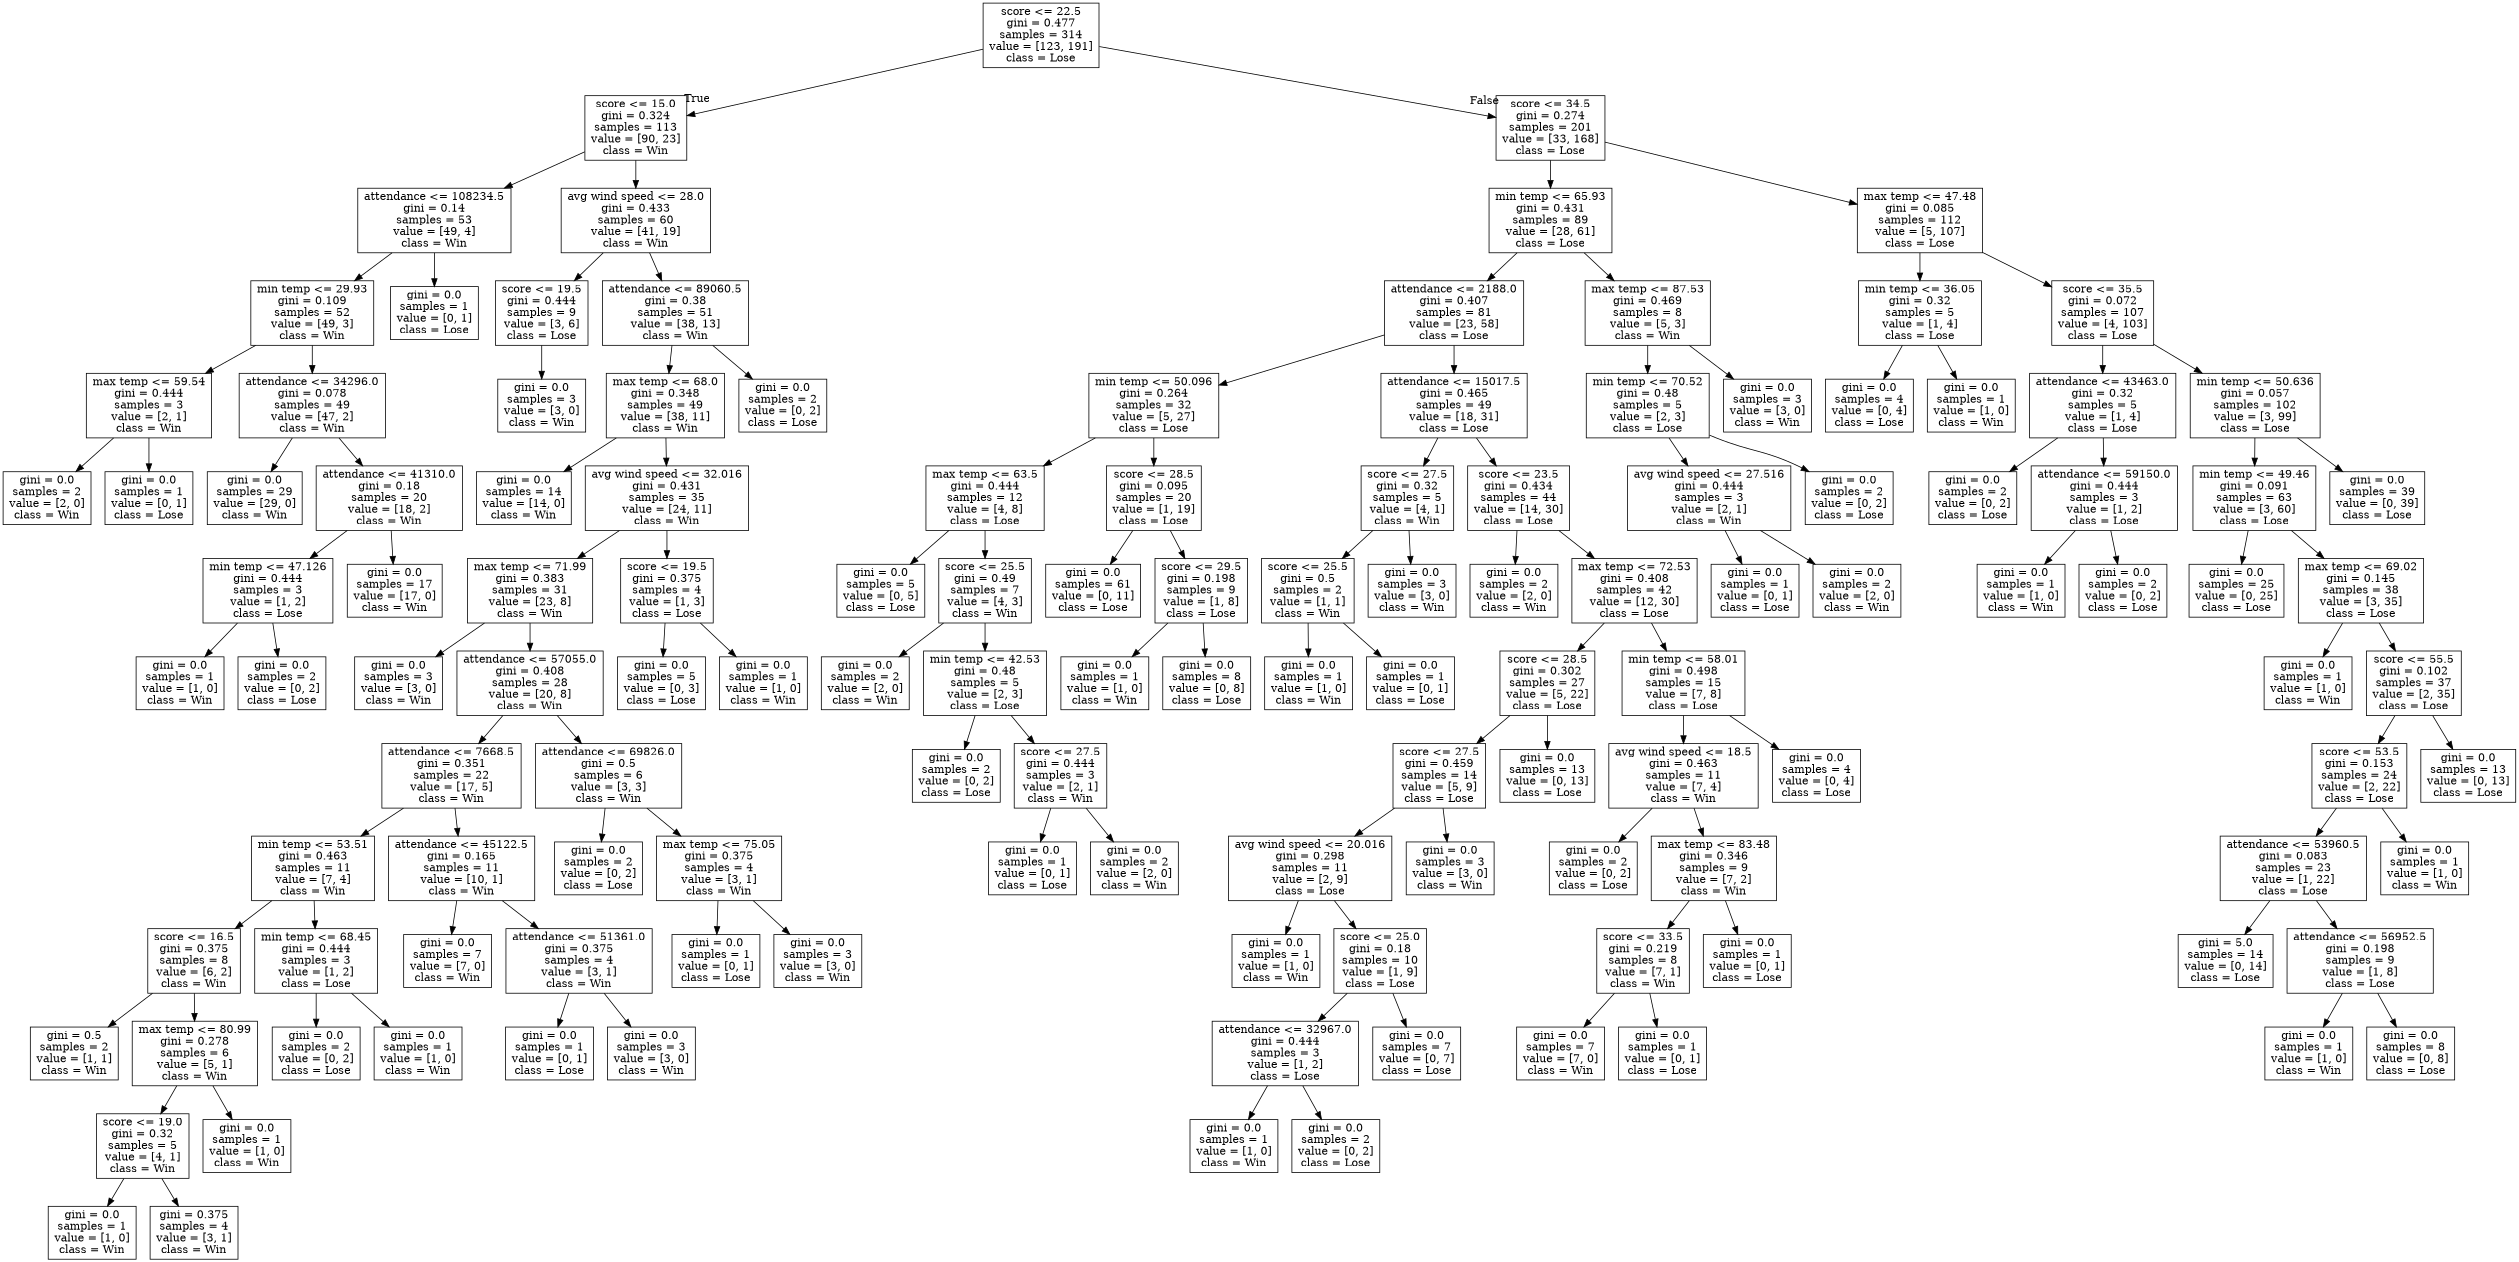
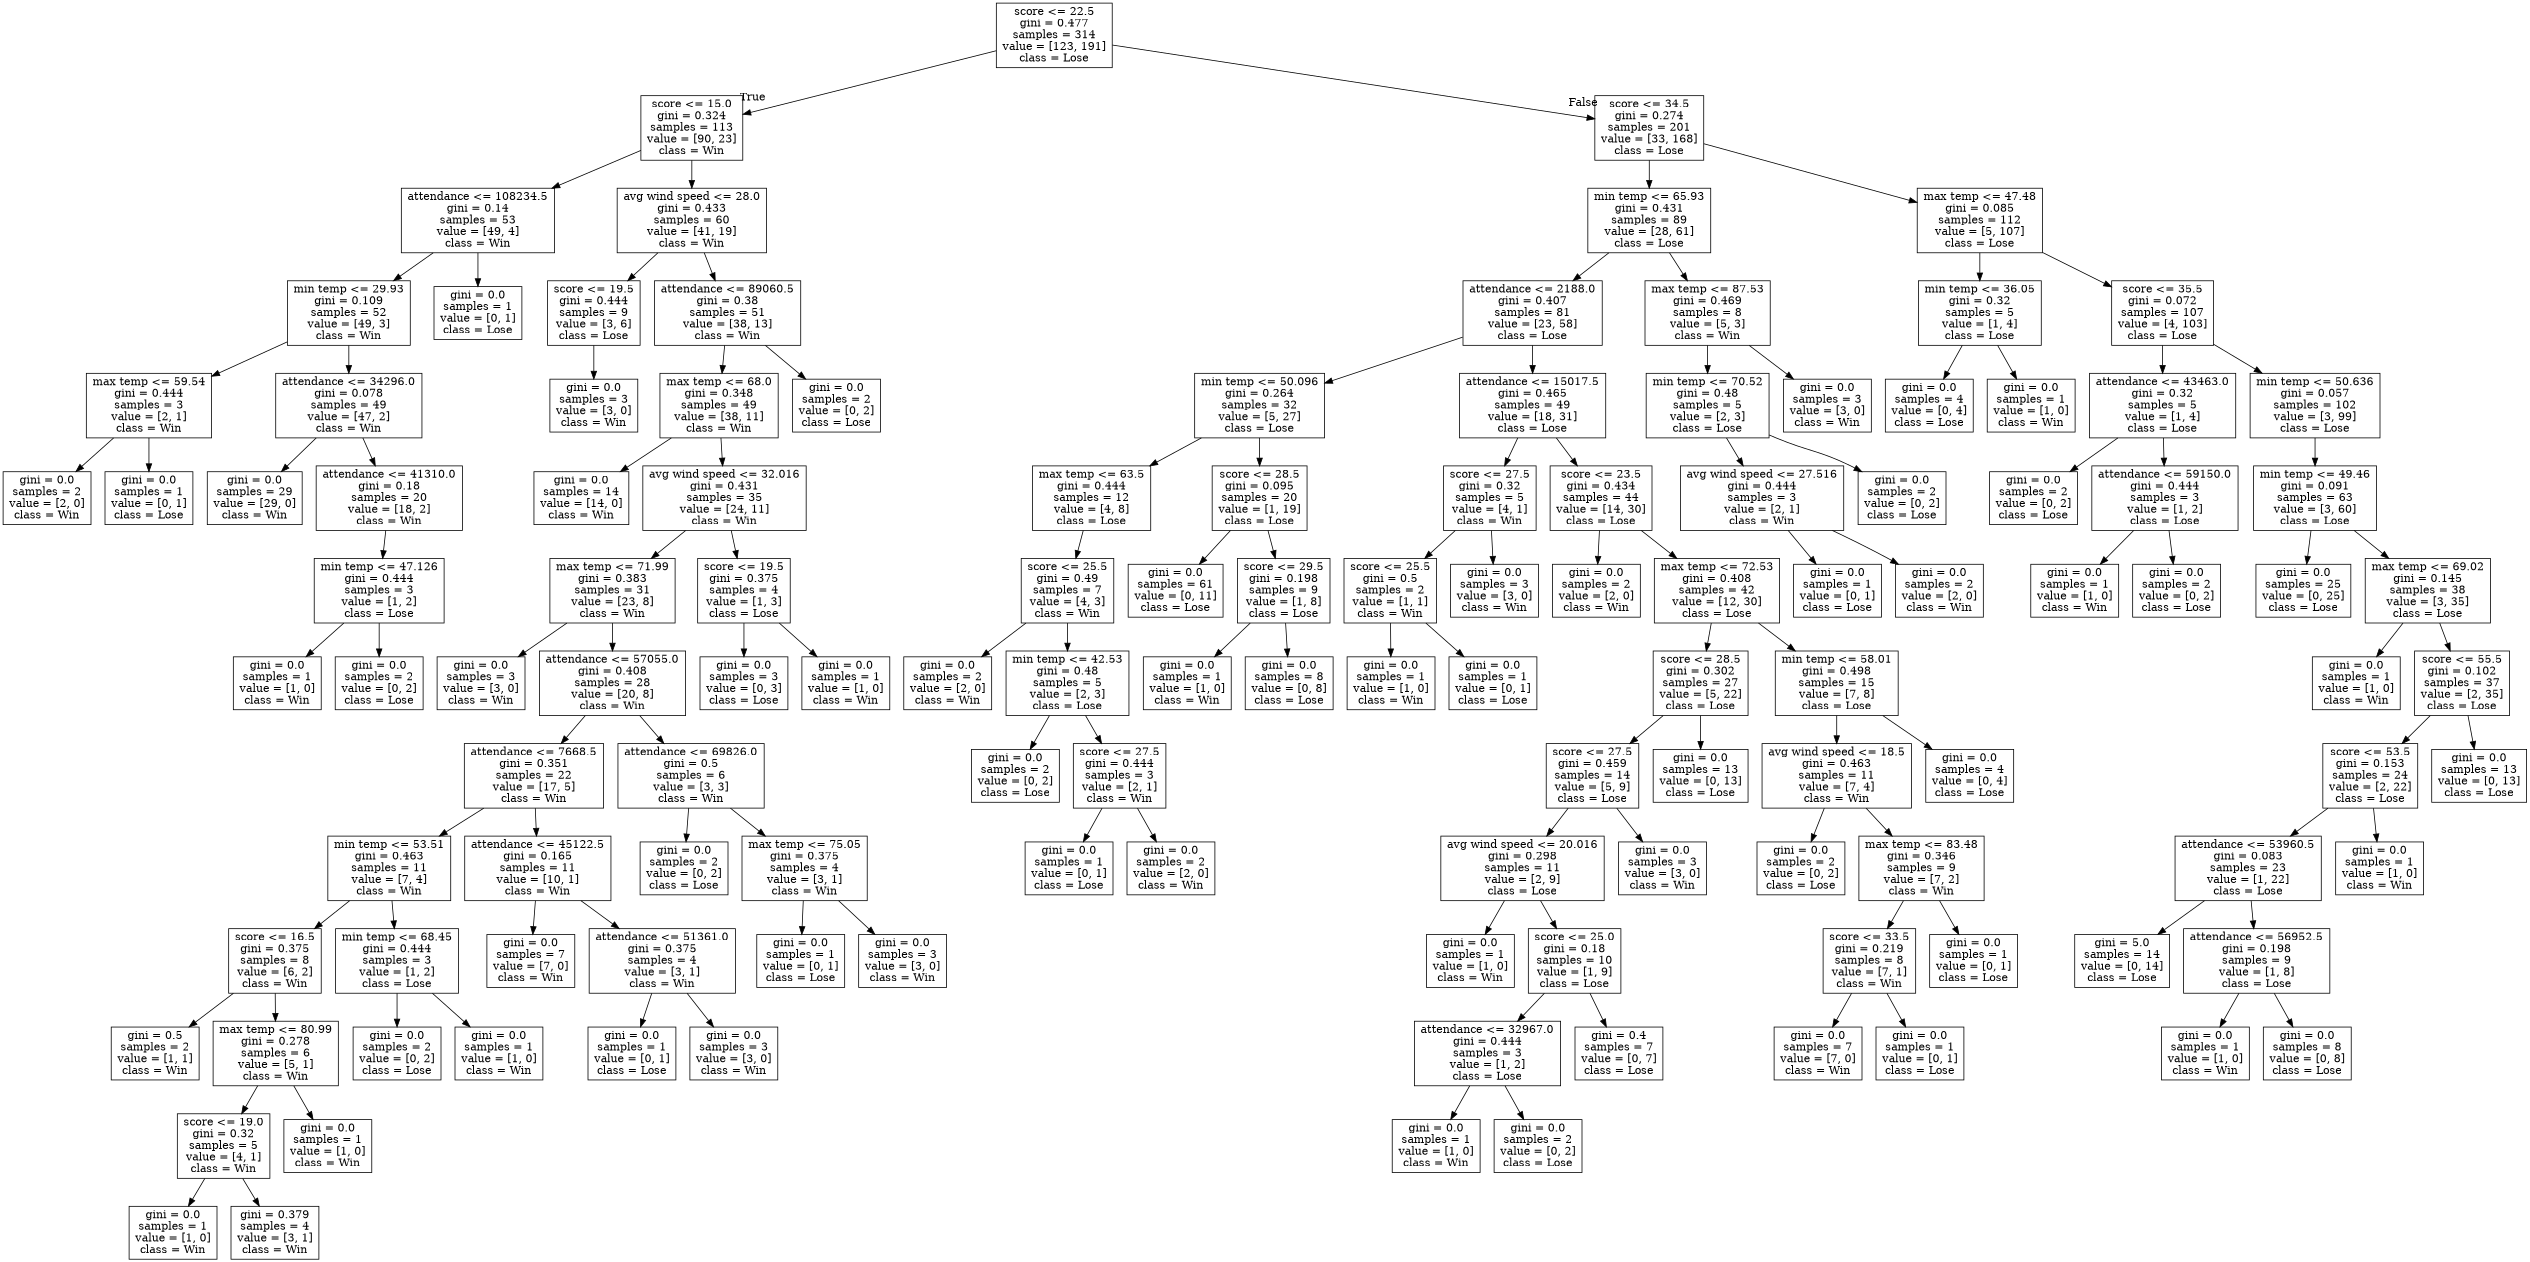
node "gini = 0.0 samples = 39 value = [0, 39] class = Lose": removed
node "gini = 0.0 samples = 17 value = [17, 0] class = Win": removed
node "gini = 0.0 samples = 5 value = [0, 5] class = Lose": removed
node "gini = 0.0 samples = 5 value = [0, 3] class = Lose": label "gini = 0.0 samples = 5 value = [0, 3] class = Lose" -> "gini = 0.0 samples = 3 value = [0, 3] class = Lose"
node "gini = 0.0 samples = 7 value = [0, 7] class = Lose": label "gini = 0.0 samples = 7 value = [0, 7] class = Lose" -> "gini = 0.4 samples = 7 value = [0, 7] class = Lose"
node "gini = 0.375 samples = 4 value = [3, 1] class = Win": label "gini = 0.375 samples = 4 value = [3, 1] class = Win" -> "gini = 0.379 samples = 4 value = [3, 1] class = Win"
